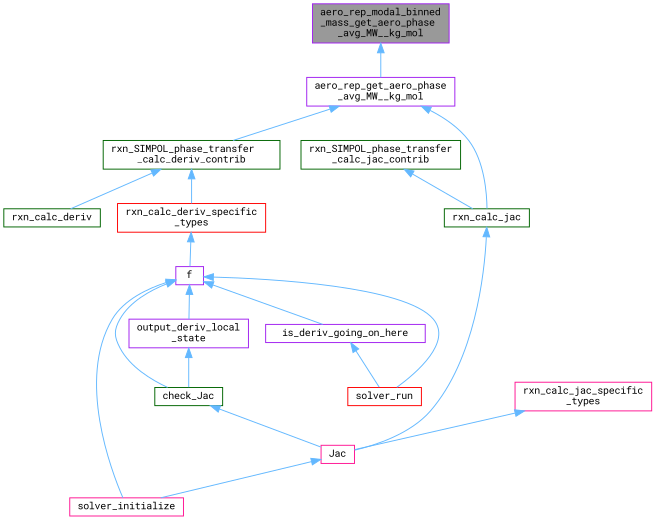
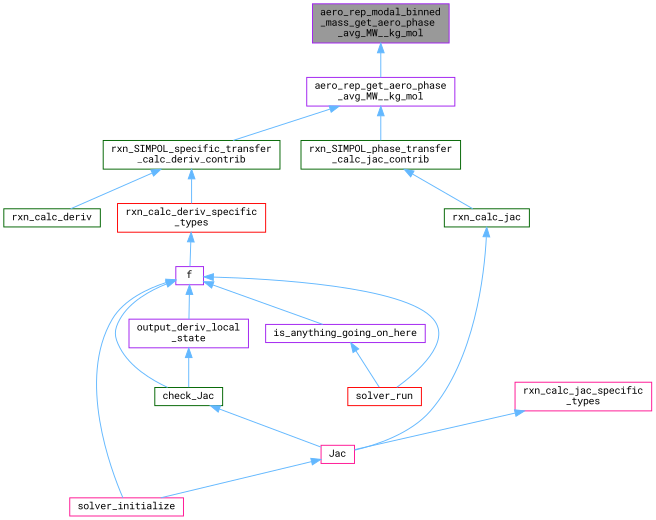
edge "rxn_calc_jac" -> "aero_rep_get_aero_phase _avg_MW__kg_mol": now "rxn_SIMPOL_phase_transfer _calc_jac_contrib" -> "aero_rep_get_aero_phase _avg_MW__kg_mol"
node "rxn_SIMPOL_phase_transfer _calc_deriv_contrib": label "rxn_SIMPOL_phase_transfer _calc_deriv_contrib" -> "rxn_SIMPOL_specific_transfer _calc_deriv_contrib"
node "is_deriv_going_on_here": label "is_deriv_going_on_here" -> "is_anything_going_on_here"
